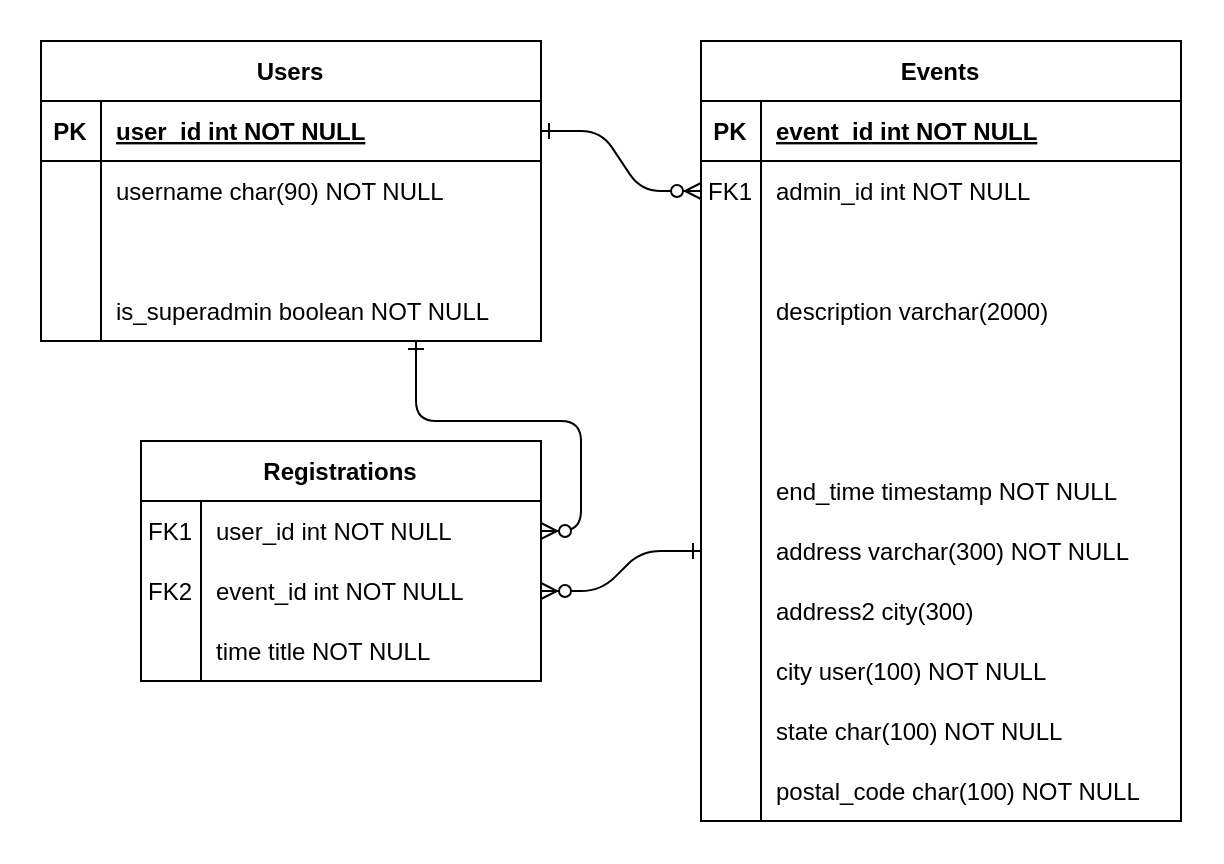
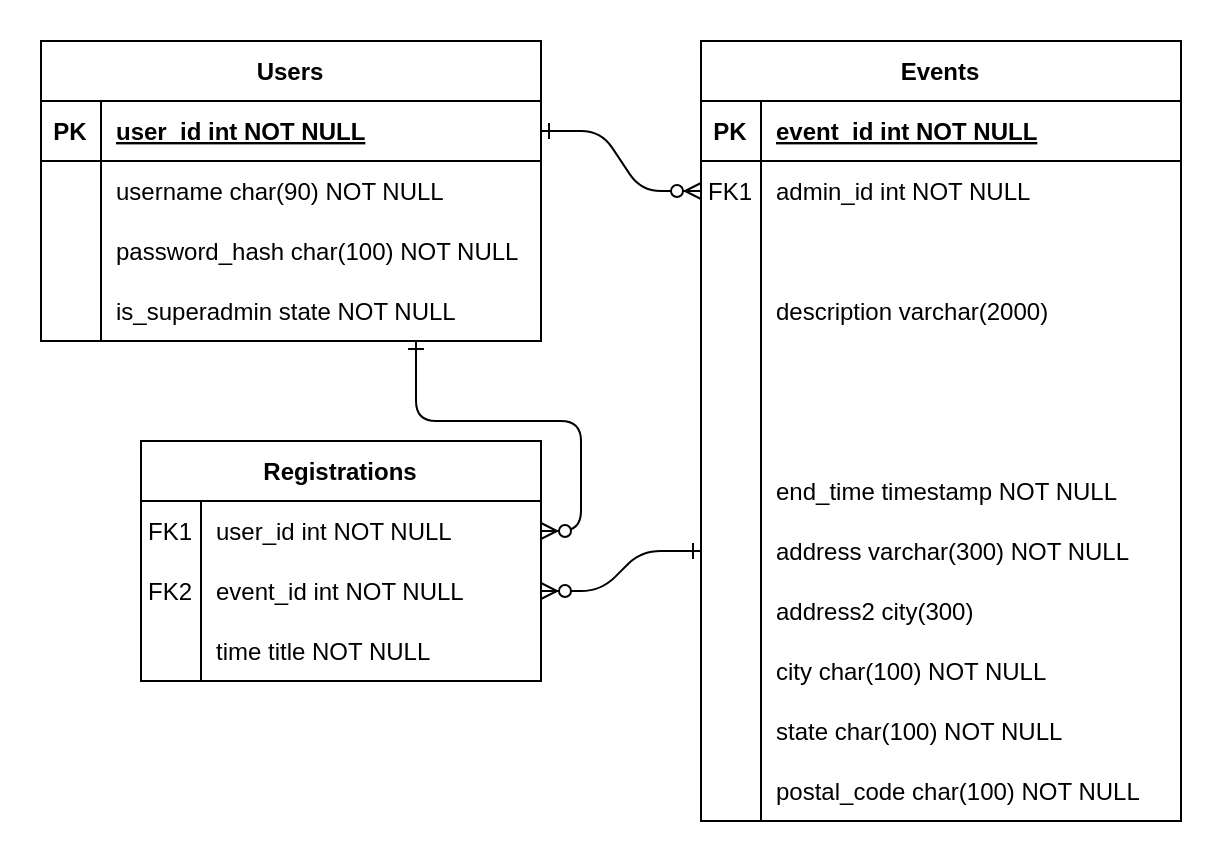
node "password_hash char(100) NOT NULL": added
node "is_superadmin boolean NOT NULL": label "is_superadmin boolean NOT NULL" -> "is_superadmin state NOT NULL"
node "city user(100) NOT NULL": label "city user(100) NOT NULL" -> "city char(100) NOT NULL"
